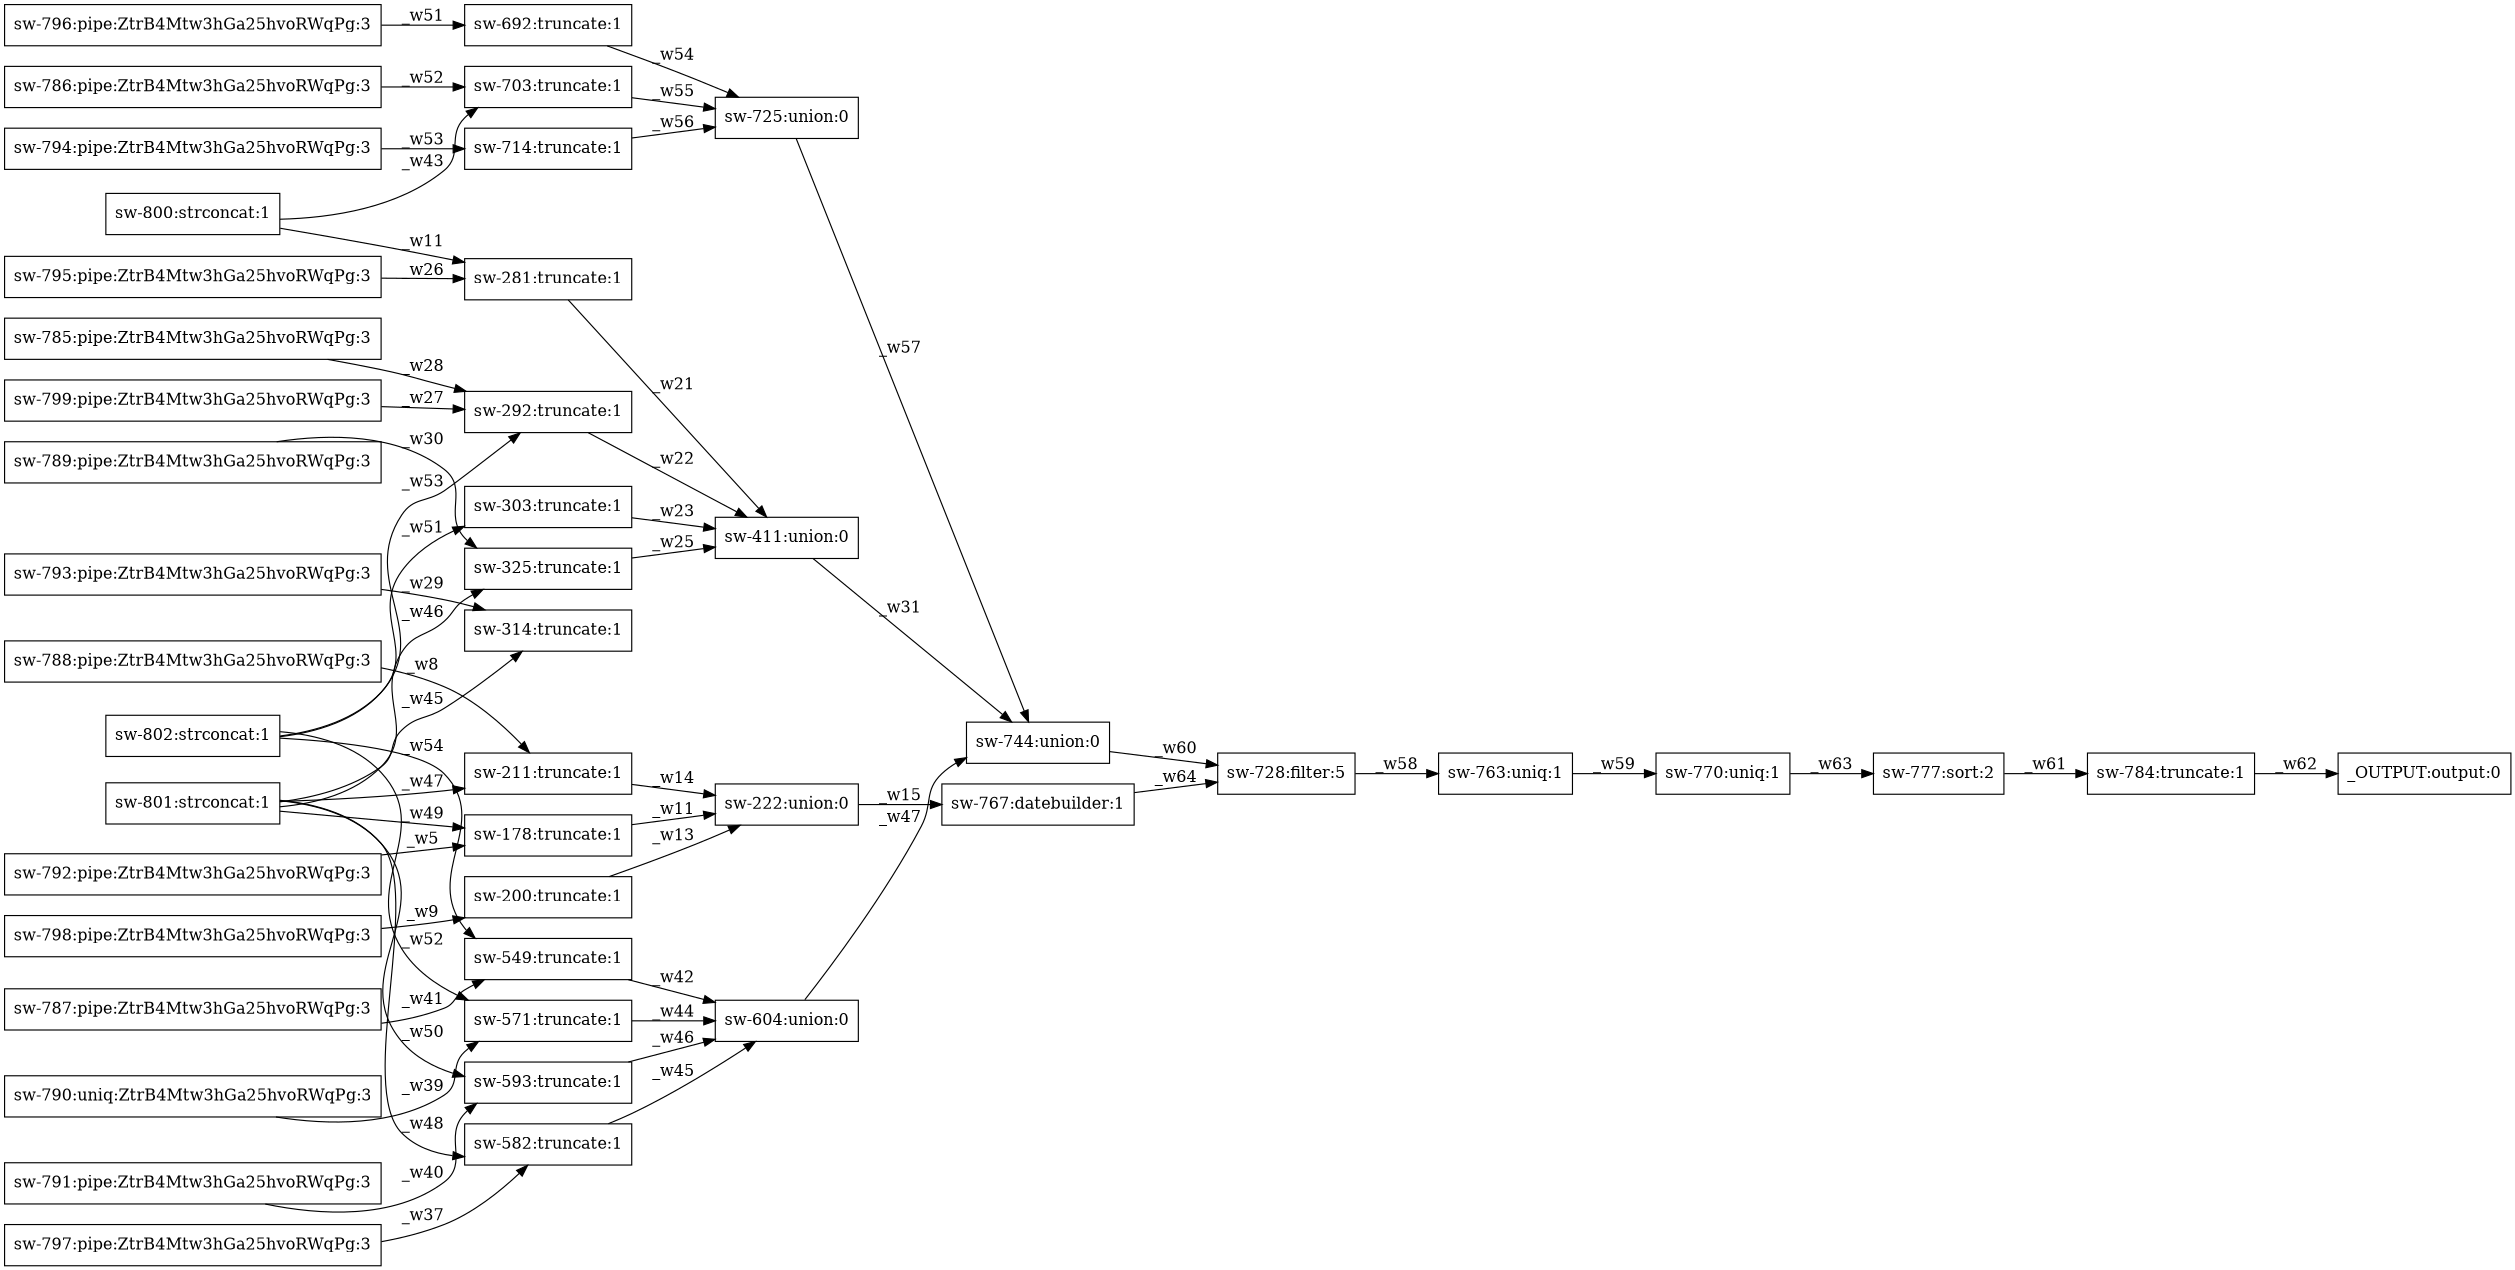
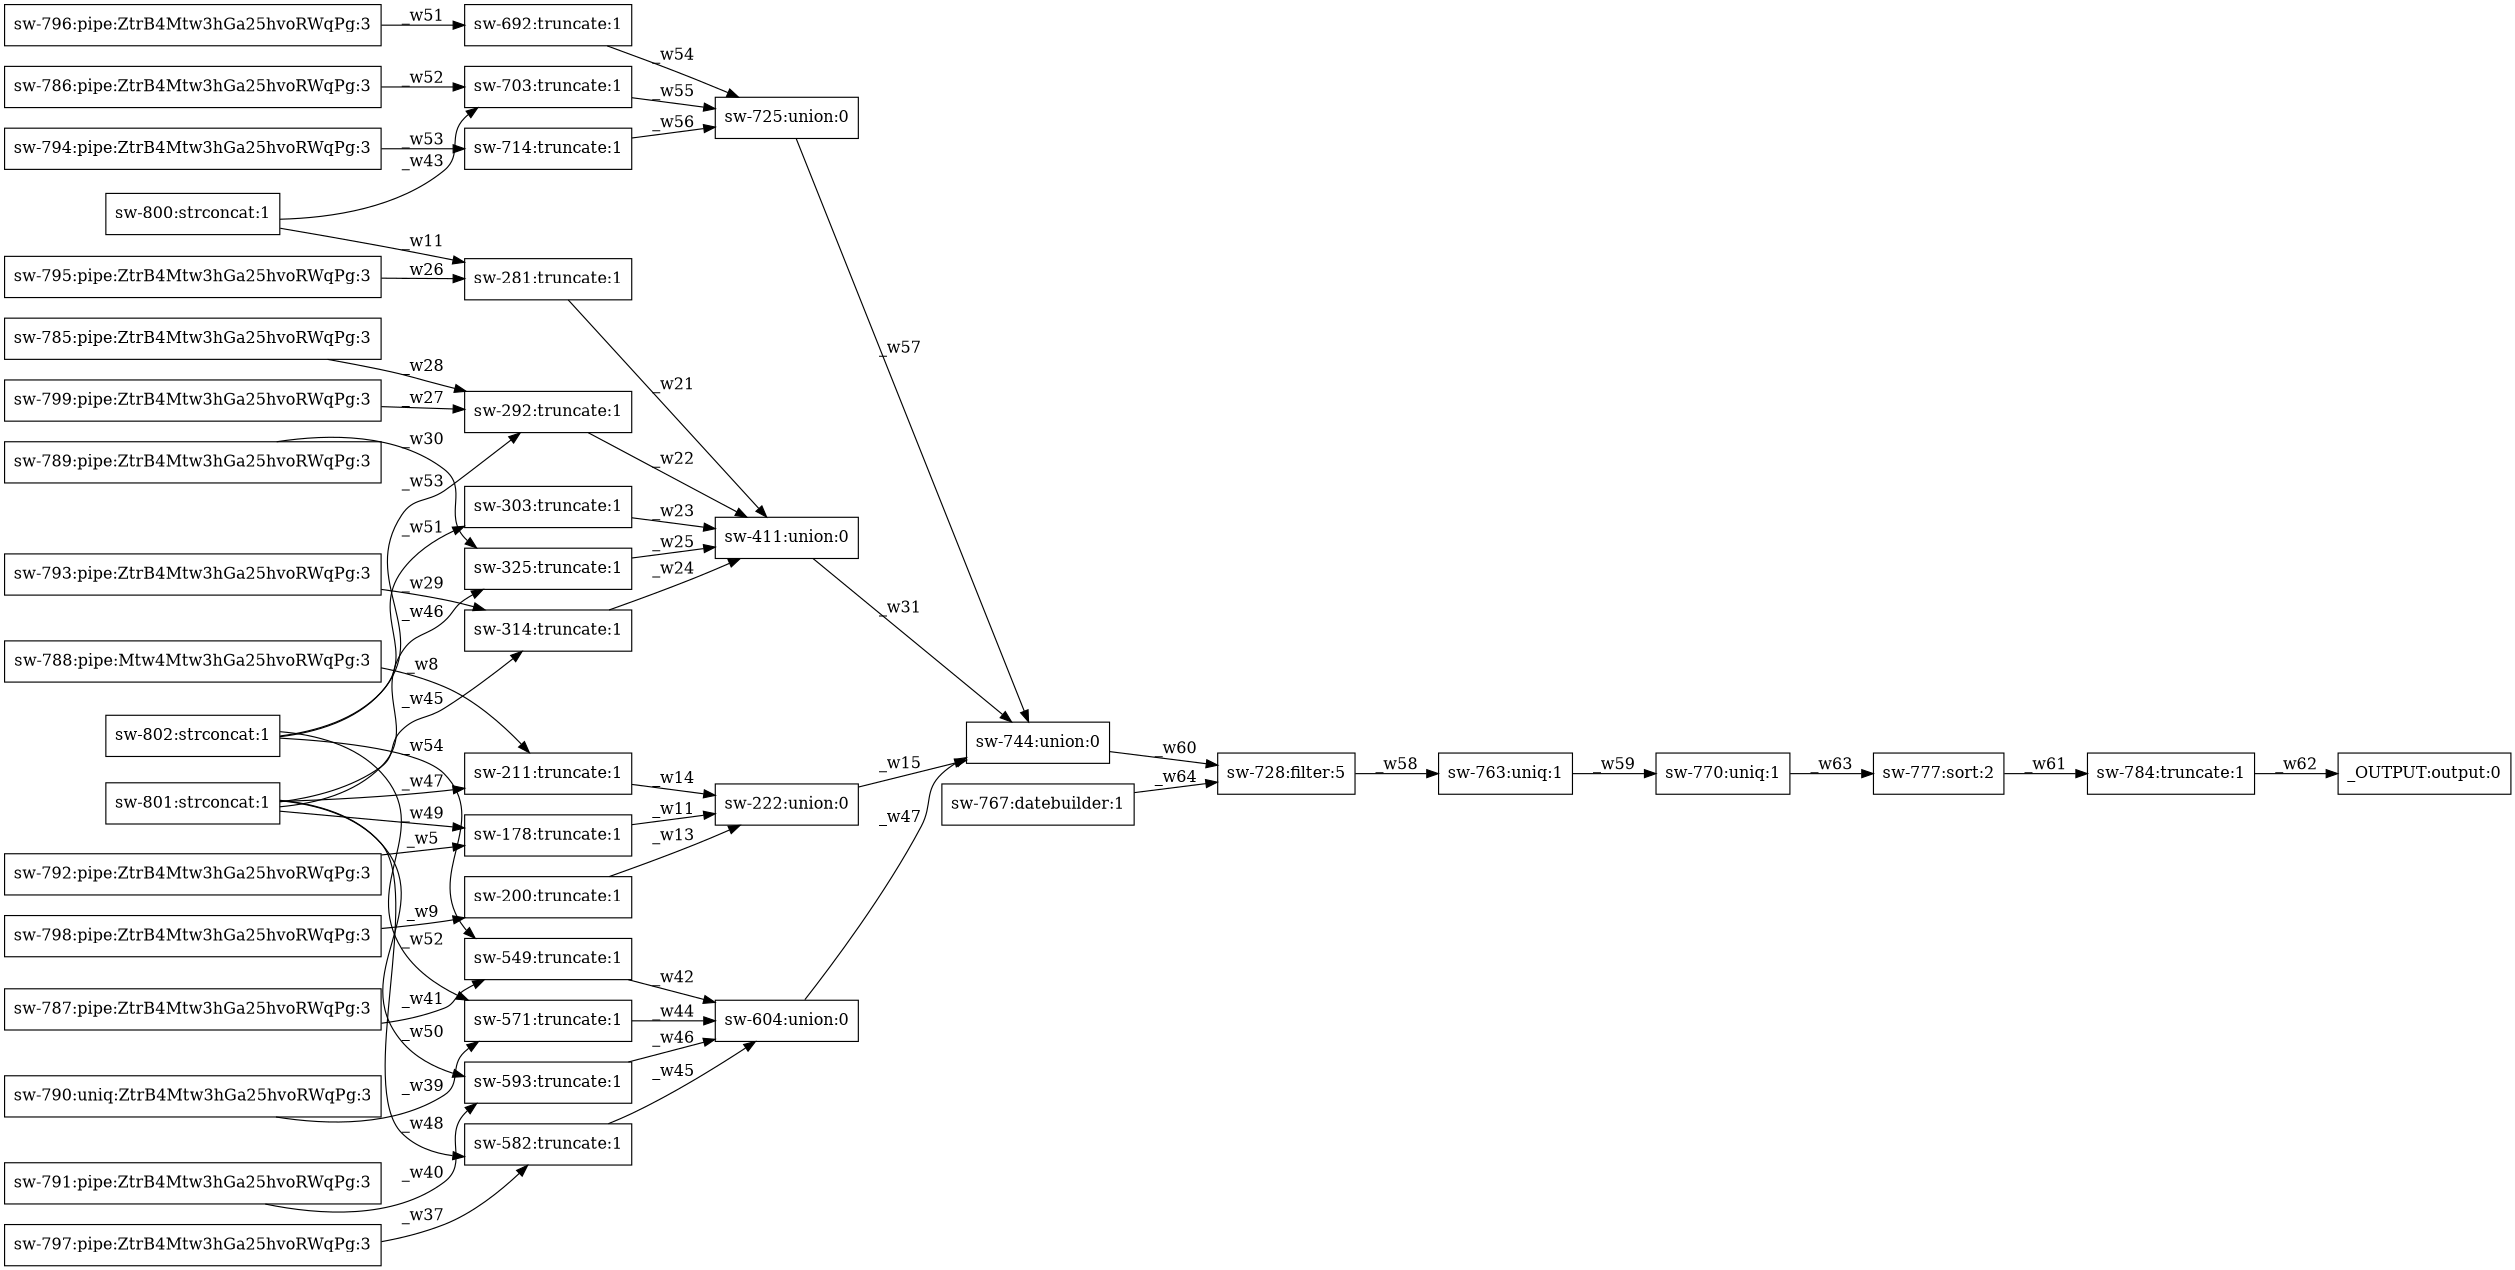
edge "sw-314:truncate:1" -> "sw-411:union:0": added, label "_w24"
node "sw-788:pipe:ZtrB4Mtw3hGa25hvoRWqPg:3": label "sw-788:pipe:ZtrB4Mtw3hGa25hvoRWqPg:3" -> "sw-788:pipe:Mtw4Mtw3hGa25hvoRWqPg:3"
edge "sw-222:union:0" -> "sw-767:datebuilder:1": now "sw-222:union:0" -> "sw-744:union:0"
